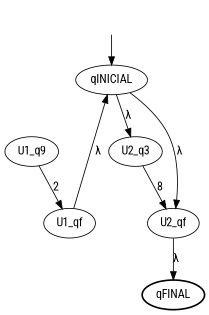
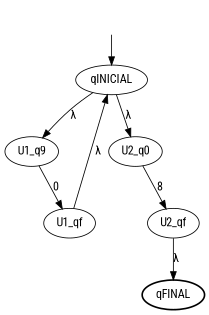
edge "qINICIAL" -> "U2_qf": now "qINICIAL" -> "U1_q9"
node "U2_q3": label "U2_q3" -> "U2_q0"
edge "U1_q9" -> "U1_qf": label "2" -> "0"
